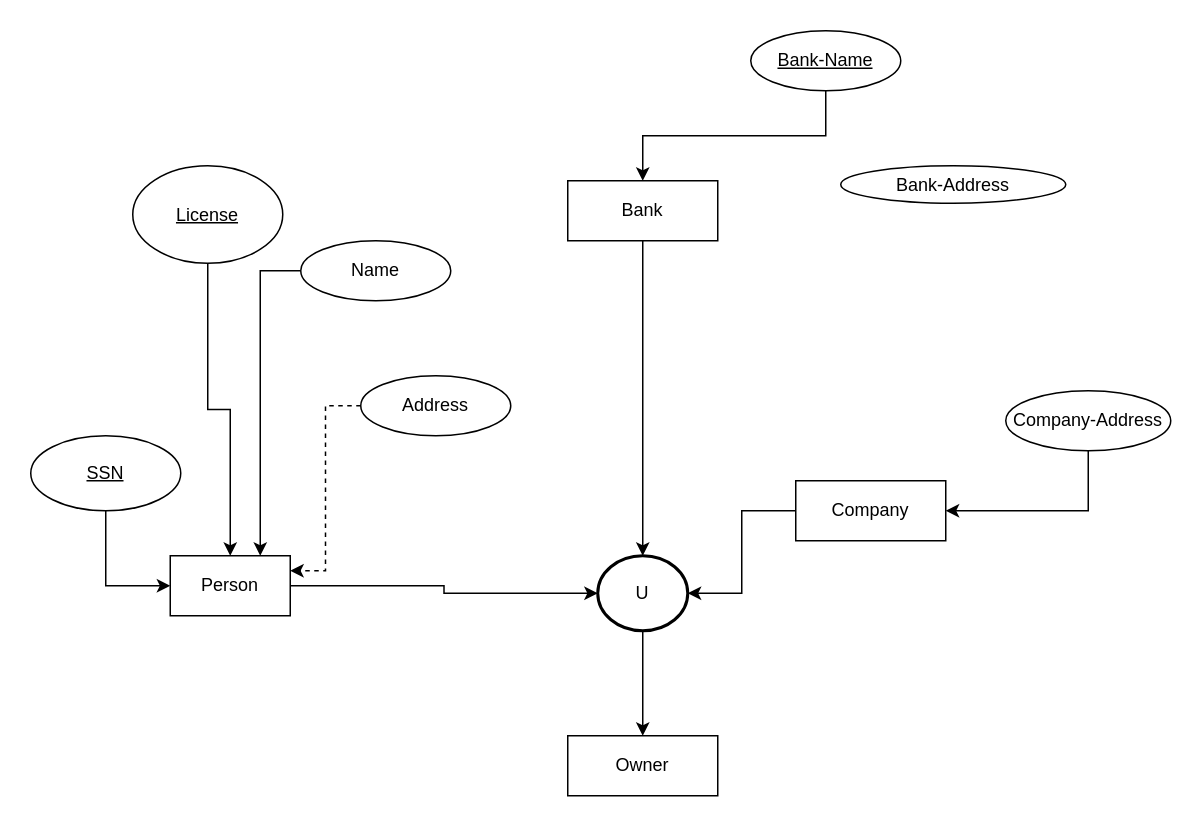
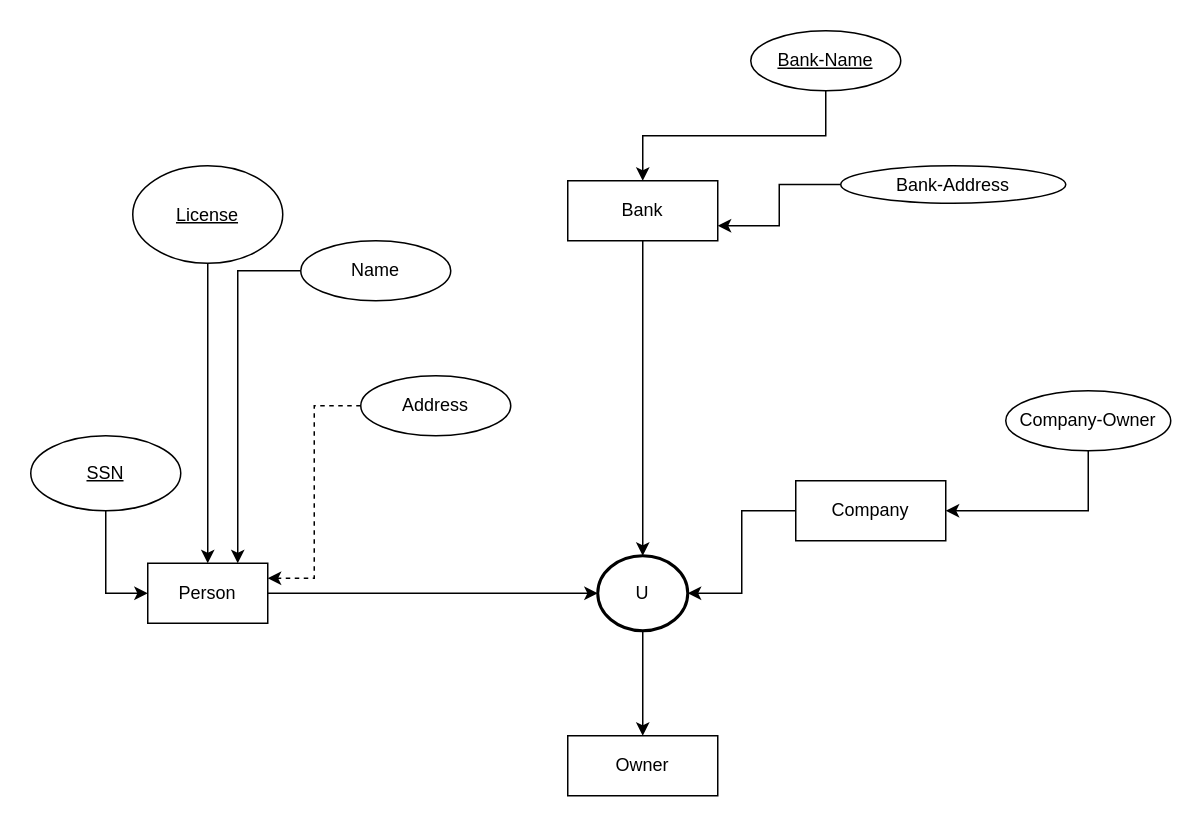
edge "Bank-Address" -> "Bank": added
node "Company-Address": label "Company-Address" -> "Company-Owner"
node "Person": moved (230, 586) -> (208, 593)
